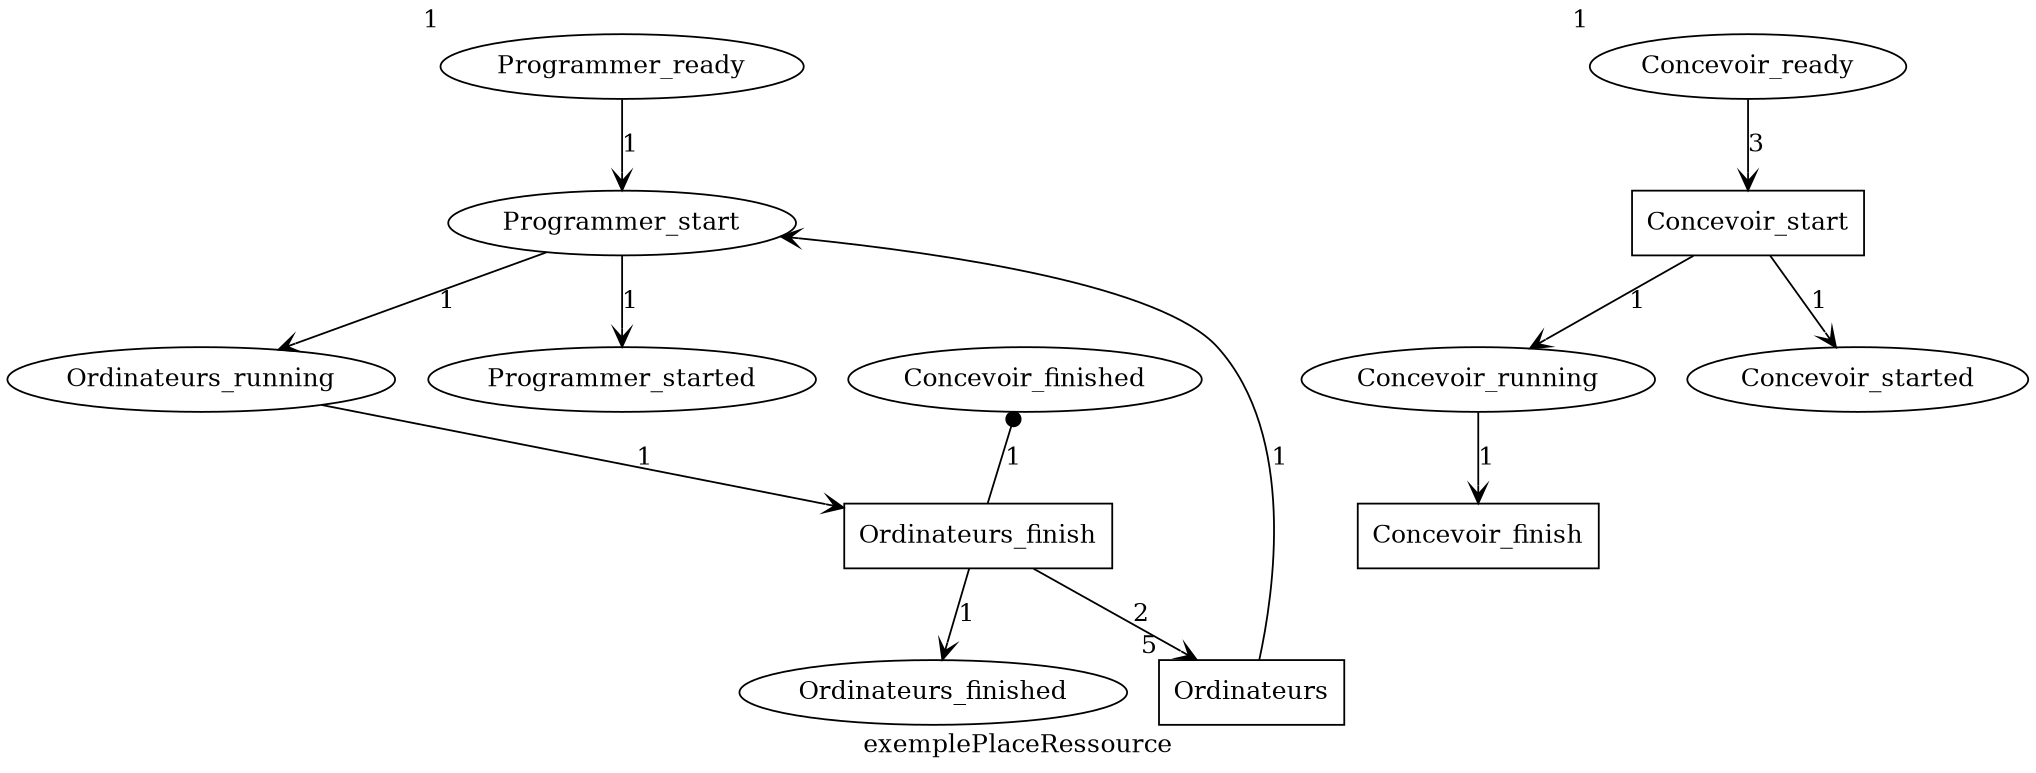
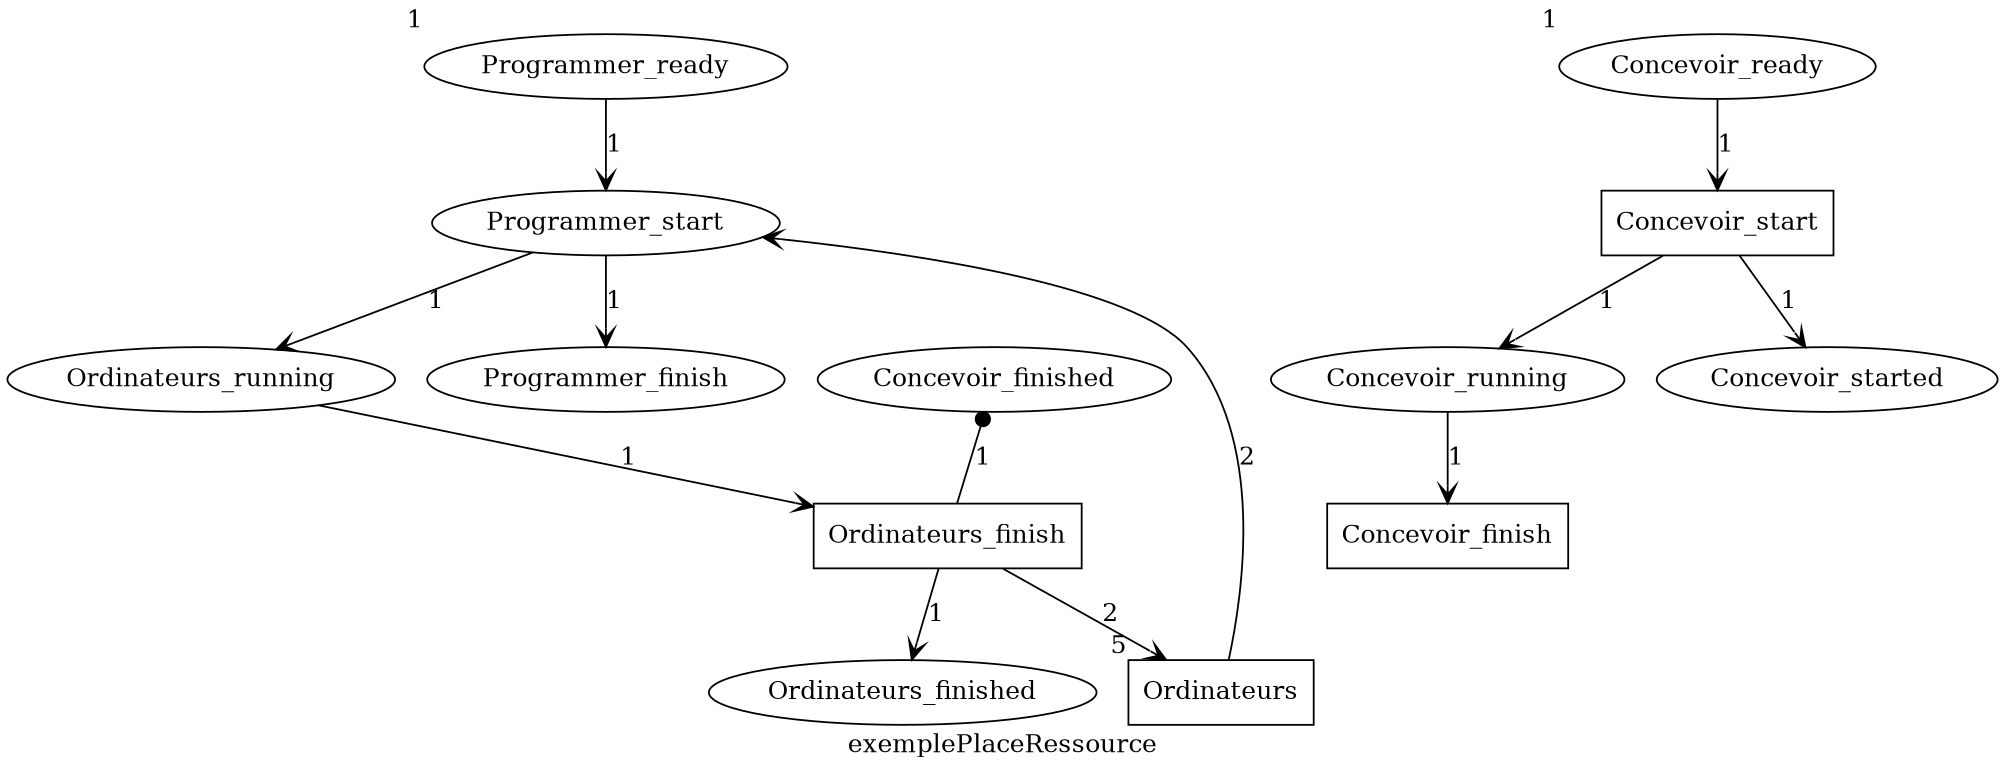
edge "Concevoir_ready 1" -> "Concevoir_start": label "3" -> "1"
node "Programmer_started": label "Programmer_started" -> "Programmer_finish"
edge "Ordinateurs 5" -> "Programmer_start": label "1" -> "2"
